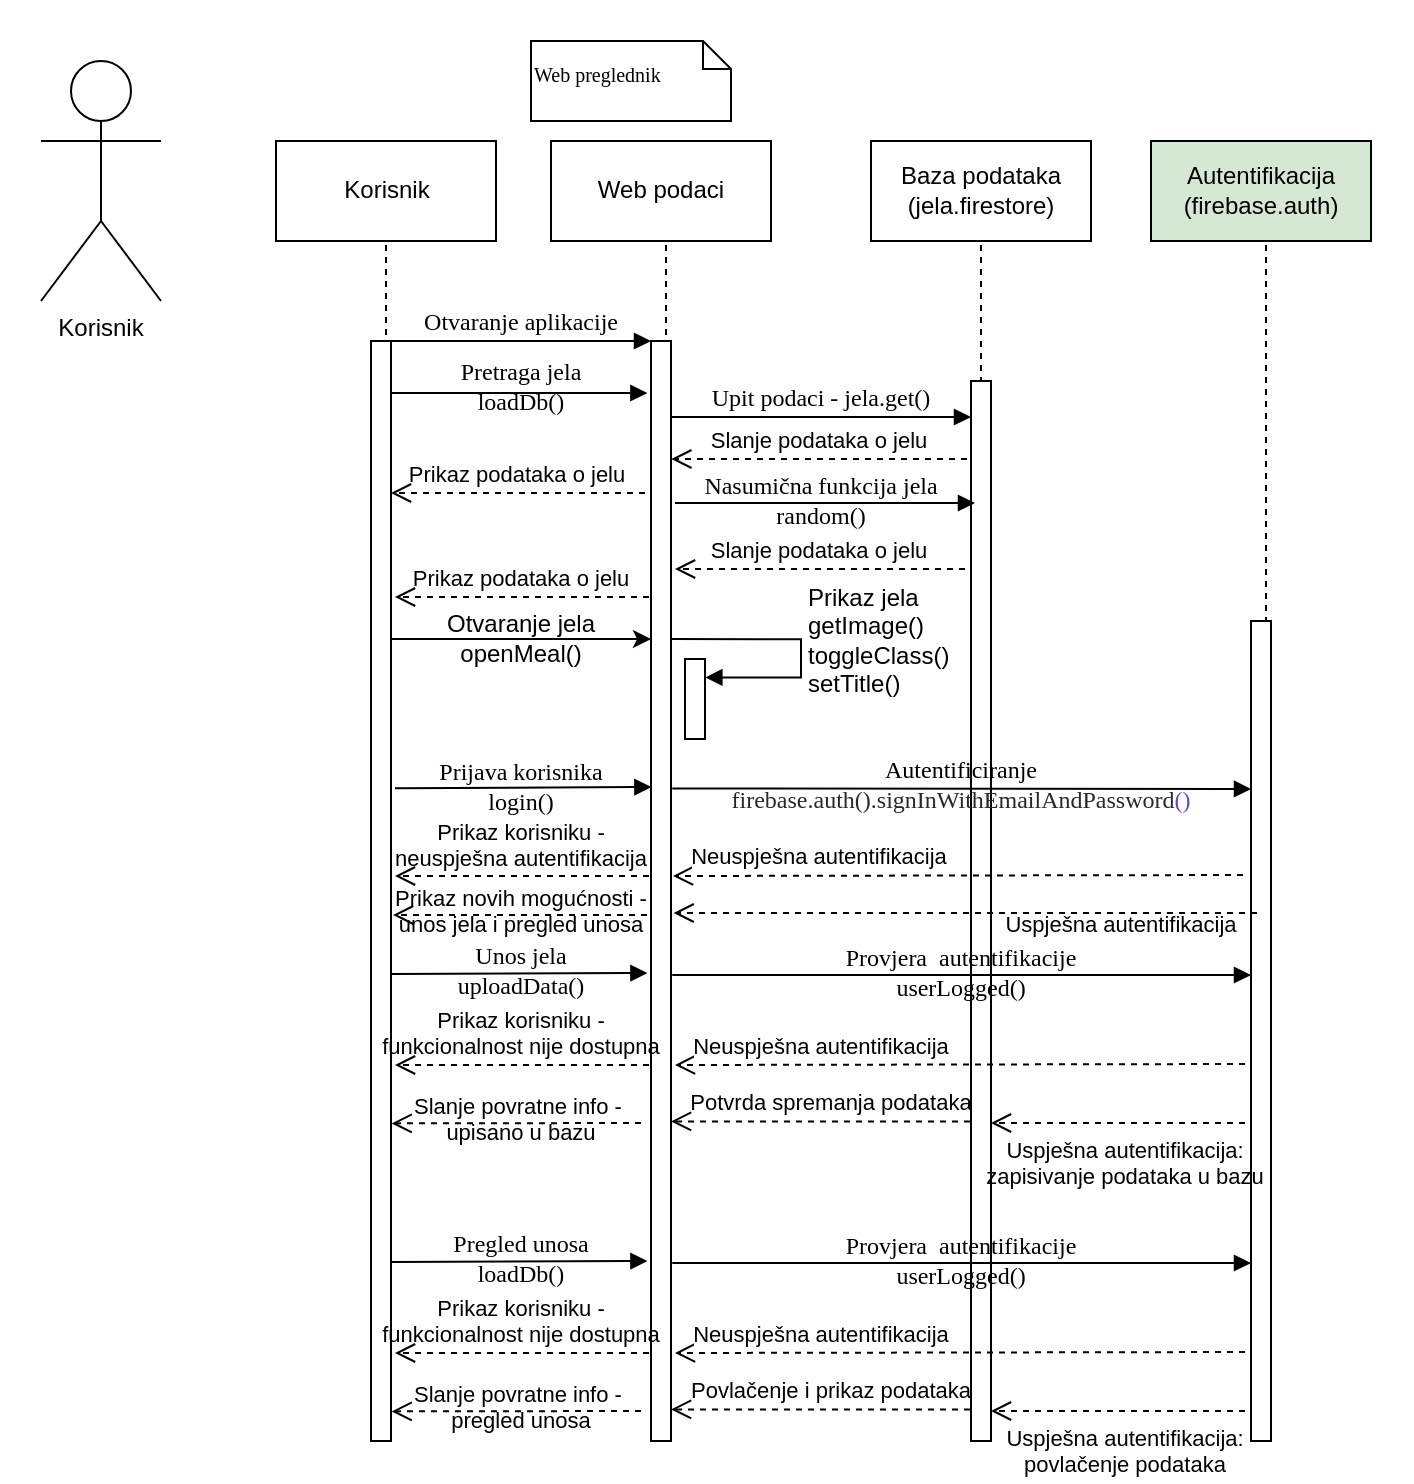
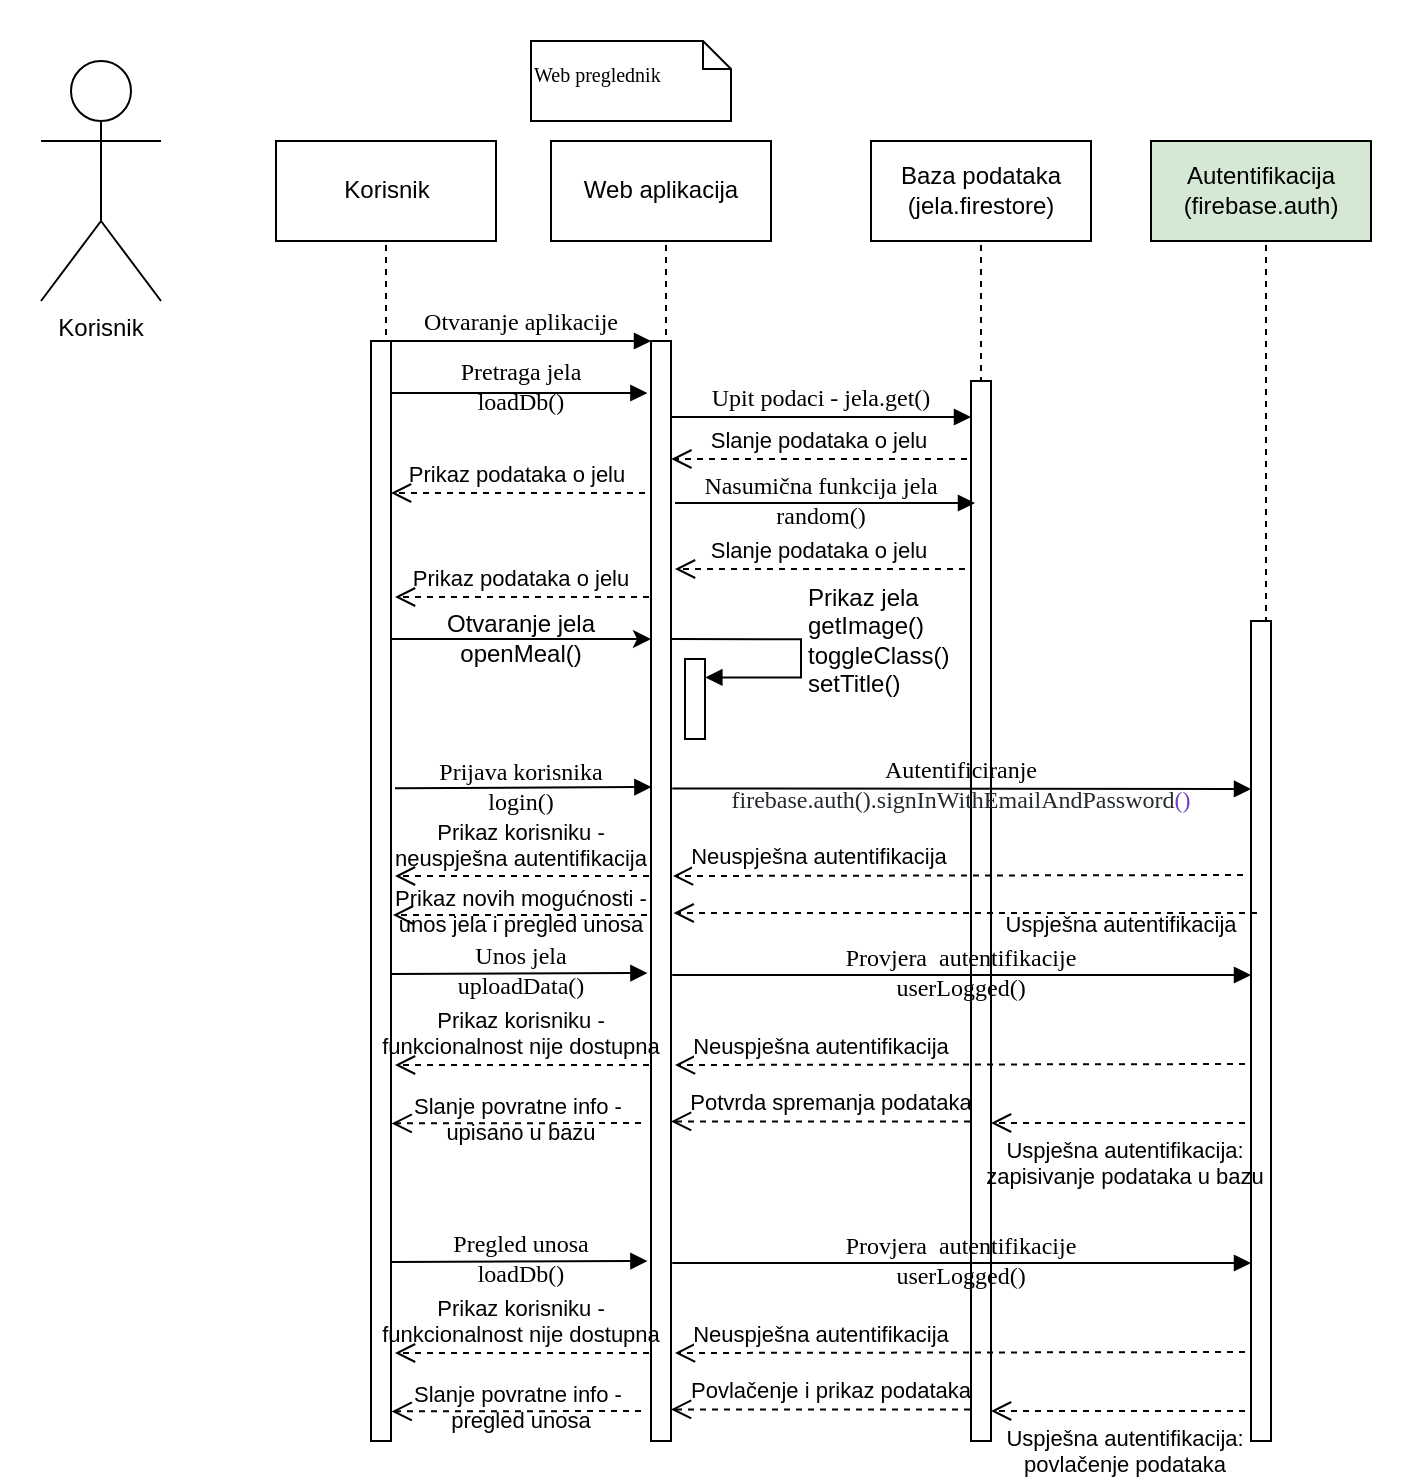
node "Web podaci": label "Web podaci" -> "Web aplikacija"
